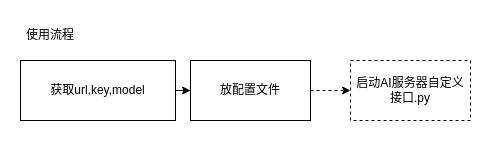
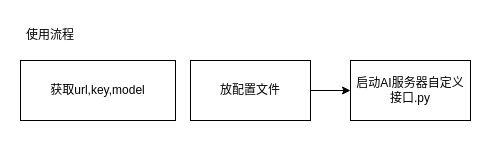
edge "获取url,key,model" -> "放配置文件": removed
edge "放配置文件" -> "启动AI服务器自定义接口.py": style dashed -> solid
node "启动AI服务器自定义接口.py": style dashed -> solid
